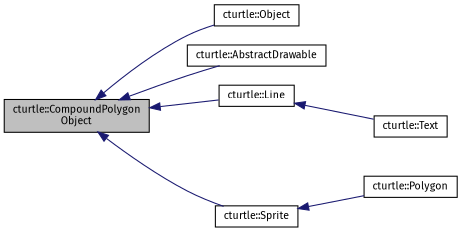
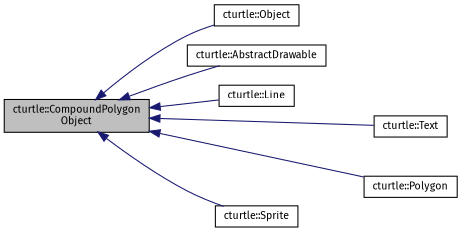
edge "cturtle::Text" -> "cturtle::Line": now "cturtle::Text" -> "cturtle::CompoundPolygon Object"
edge "cturtle::Polygon" -> "cturtle::Sprite": now "cturtle::Polygon" -> "cturtle::CompoundPolygon Object"
